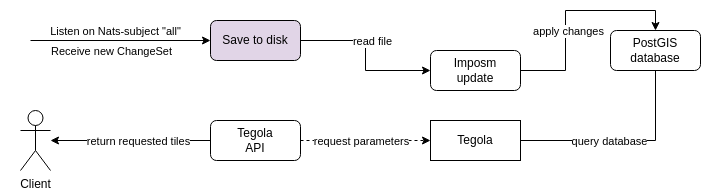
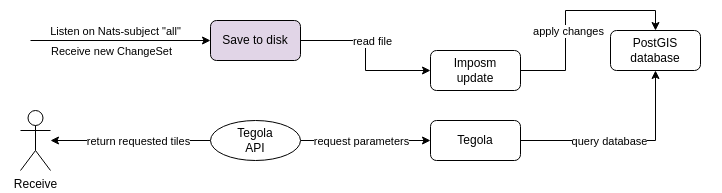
edge "PostGIS database" -- "Tegola": arrowhead none -> classic
node "Tegola API": shape rounded rectangle -> ellipse
edge "Tegola API" -> "Tegola": style dashed -> solid
node "Tegola": shape rectangle -> rounded rectangle
node "Client": label "Client" -> "Receive"
